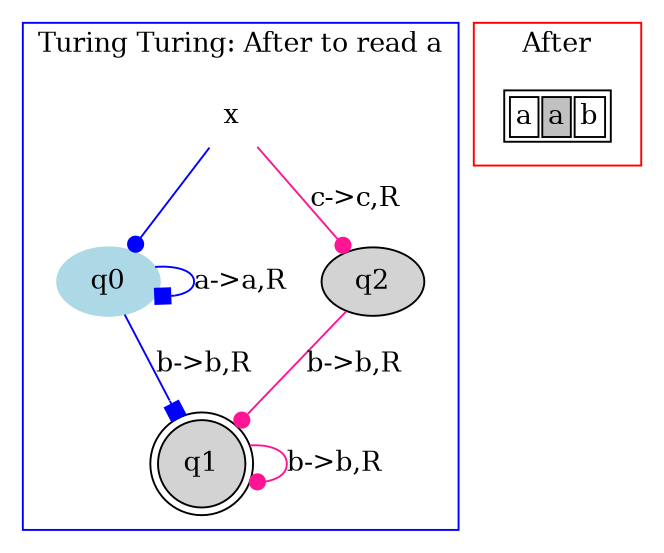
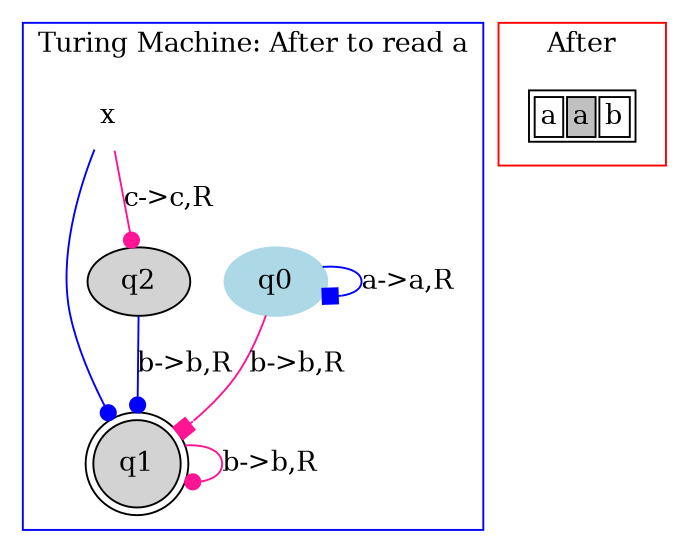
cluster "Turing Turing: After to read a": label "Turing Turing: After to read a" -> "Turing Machine: After to read a"
edge "x" -> "q0": now "x" -> "q1"
edge "q0" -> "q1": color blue -> deeppink
edge "q2" -> "q1": color deeppink -> blue
